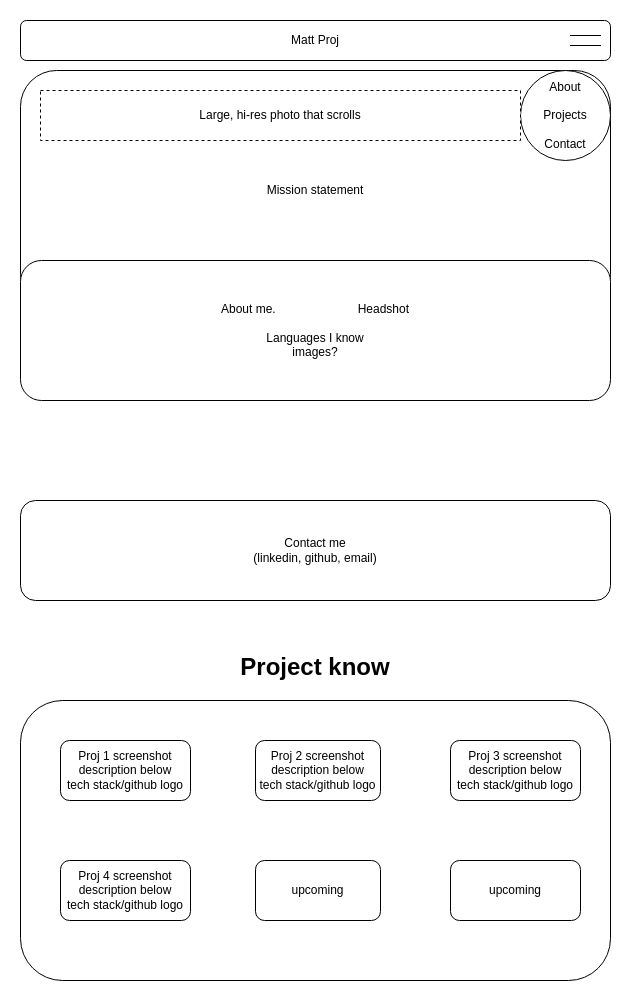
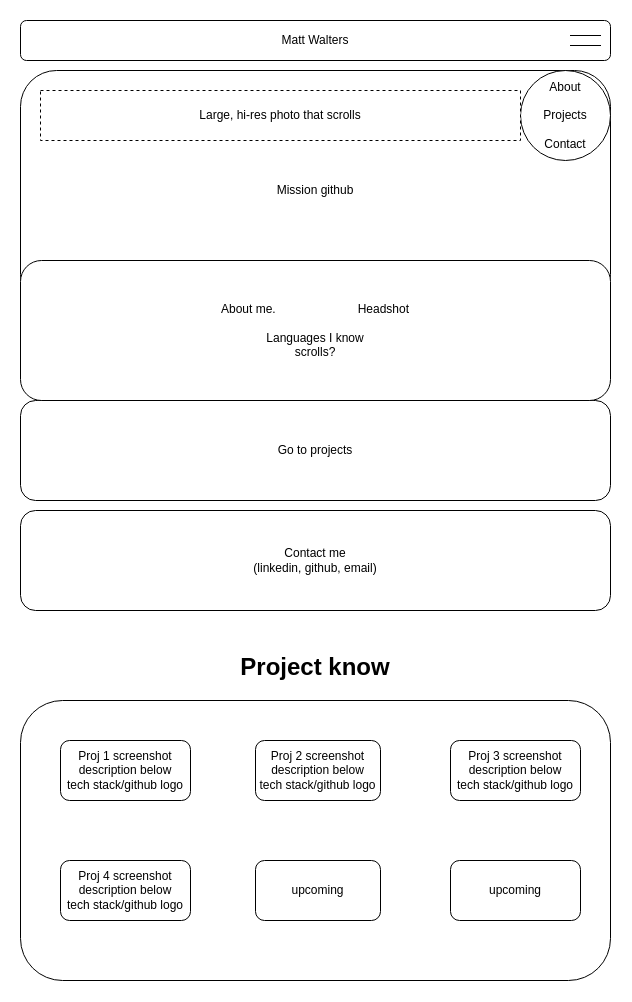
node "Matt Proj": label "Matt Proj" -> "Matt Walters"
node "Mission statement": label "Mission statement" -> "Mission github"
node "About me. Headshot Languages I know images?": label "About me. Headshot Languages I know images?" -> "About me. Headshot Languages I know scrolls?"
node "Go to projects": added
node "Contact me (linkedin, github, email)": moved (316, 551) -> (316, 561)
